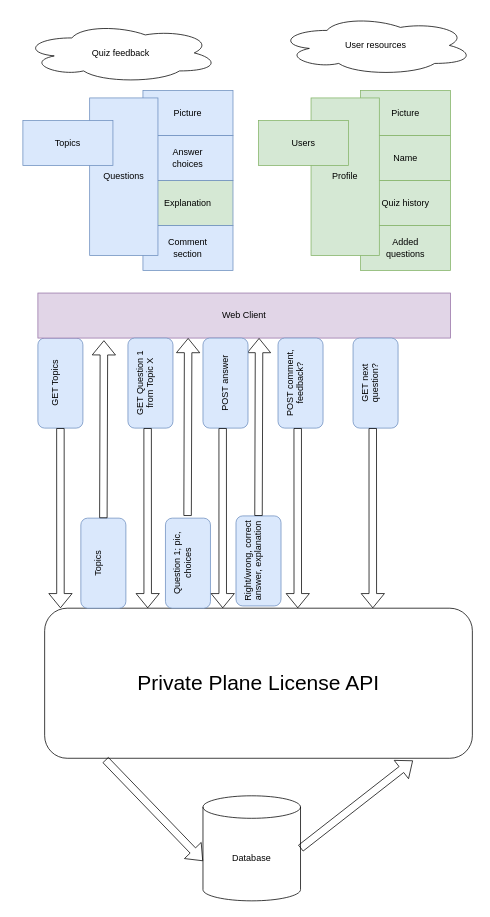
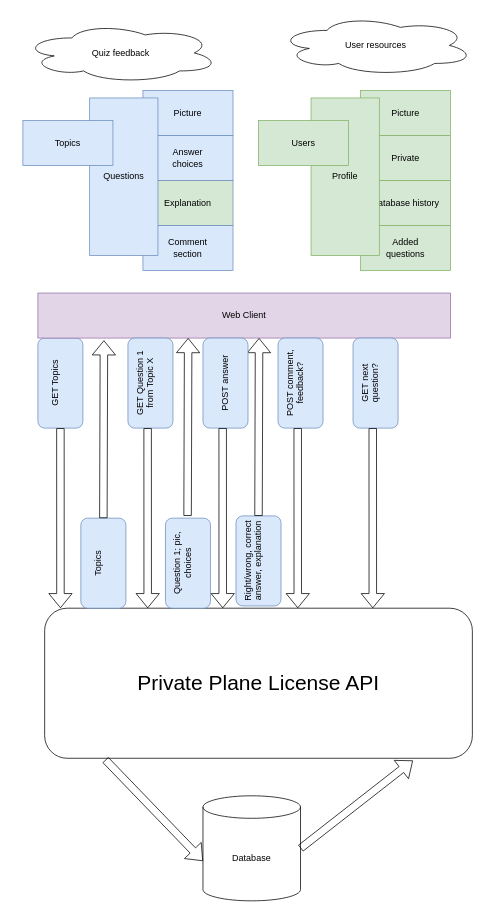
node "Name": label "Name" -> "Private"
node "Quiz history": label "Quiz history" -> "Database history"
